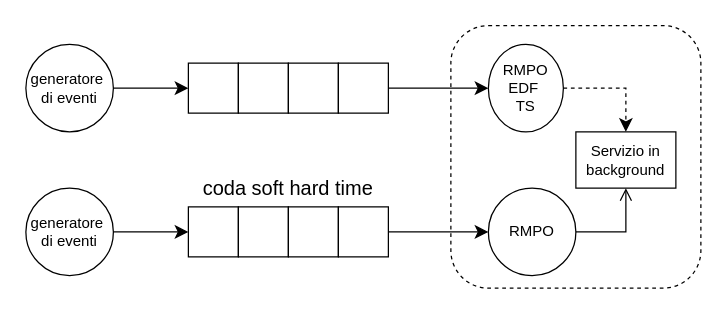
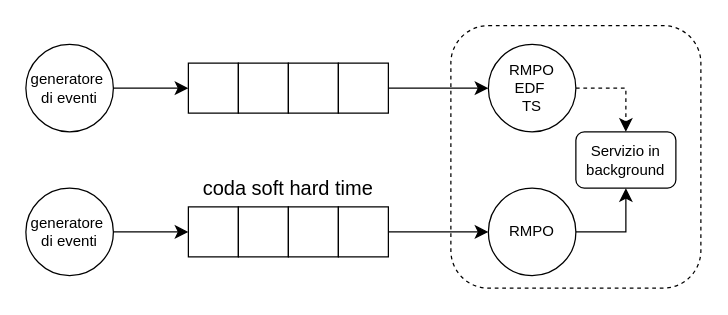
node "RMPO EDF TS": size 75x88 -> 88x88
node "Servizio in background": shape rectangle -> rounded rectangle
edge "RMPO" -> "Servizio in background": arrowhead open -> classic
